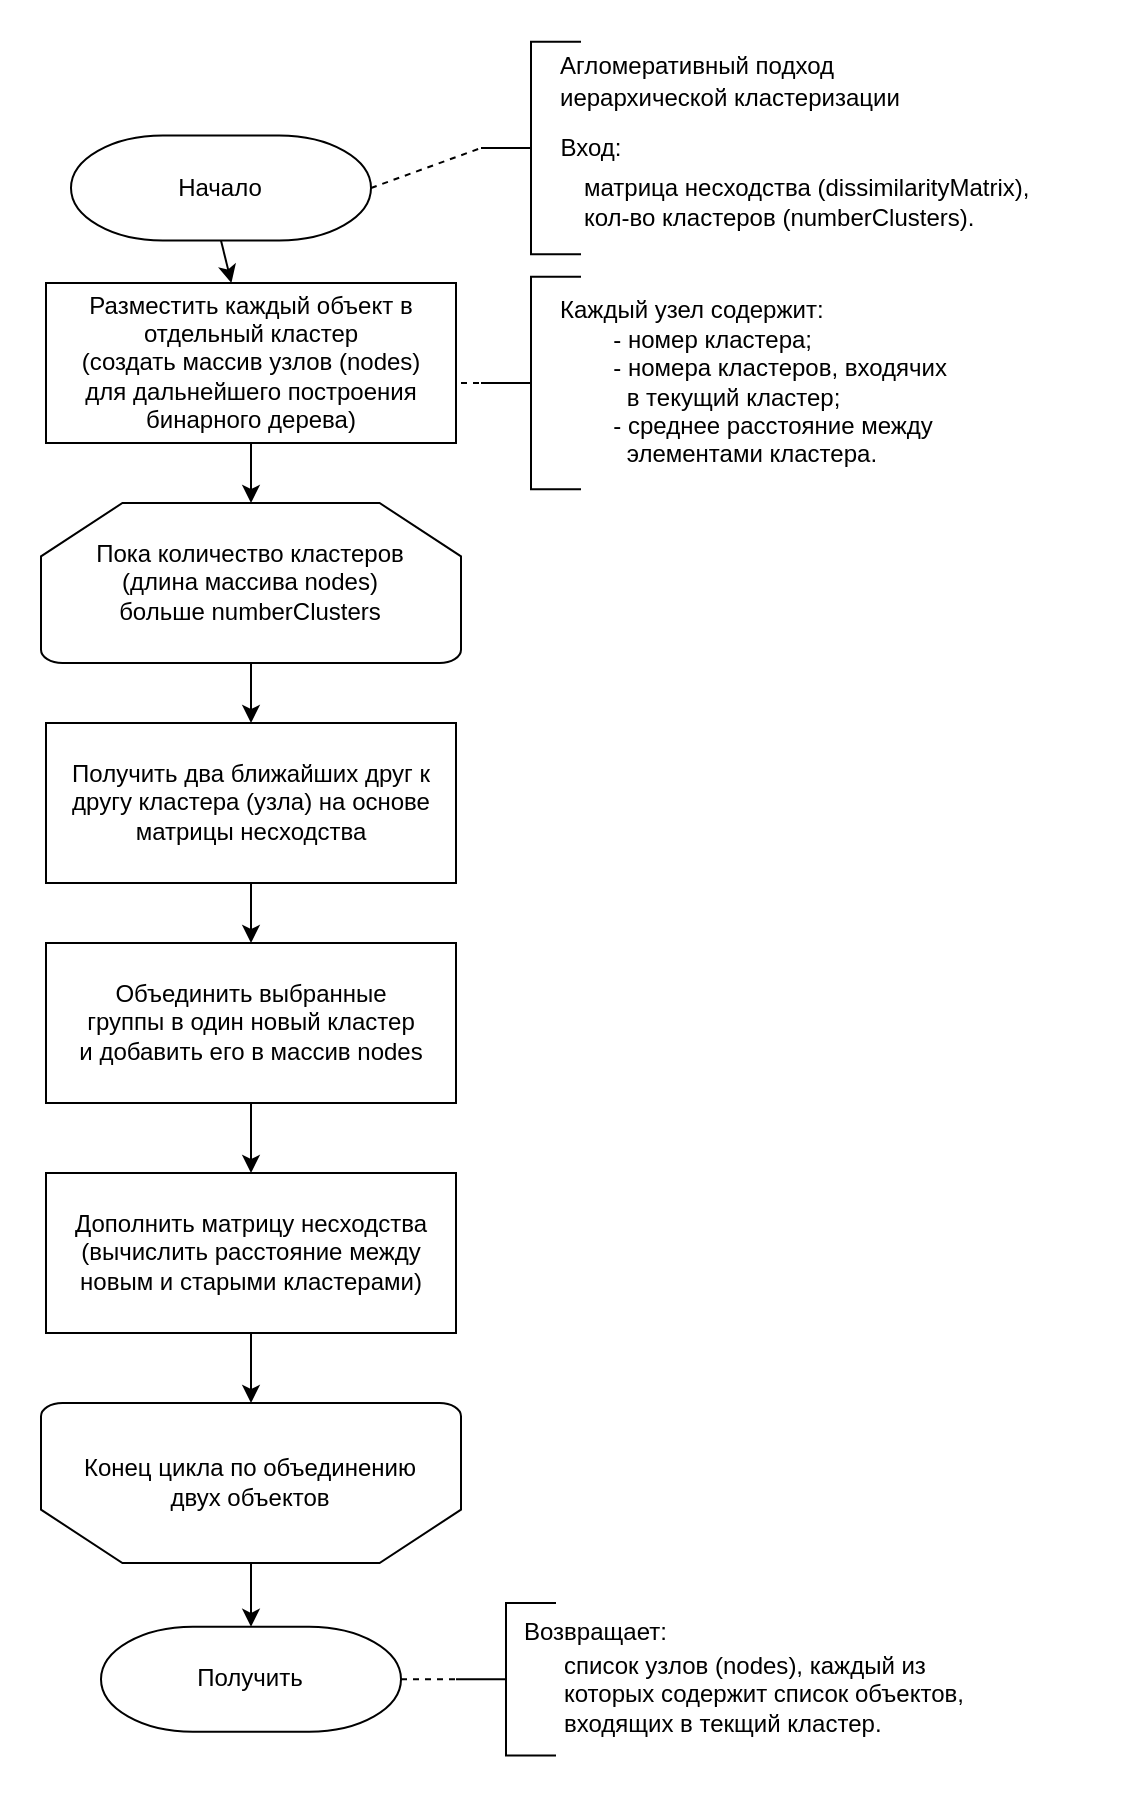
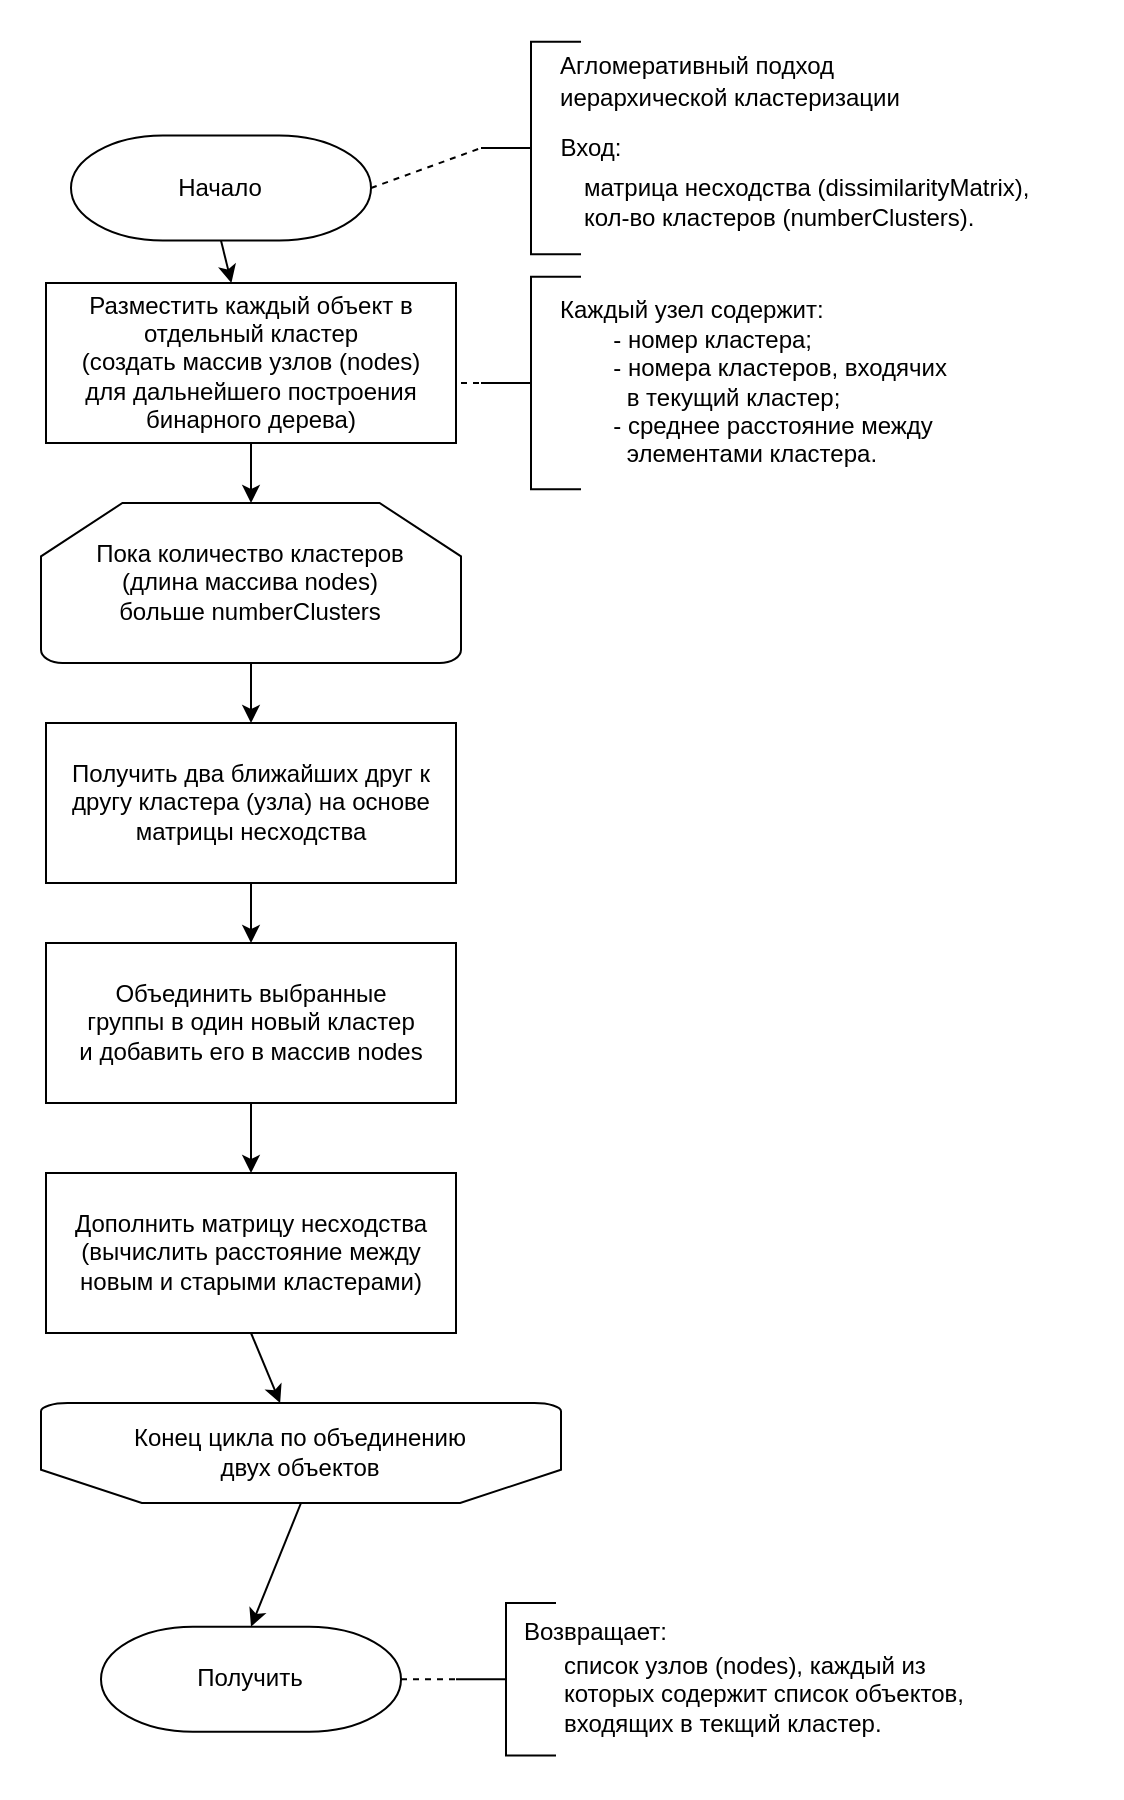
node "Конец цикла по объединению двух объектов": size 420x160 -> 520x100
